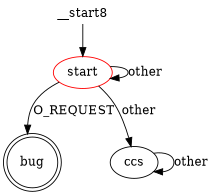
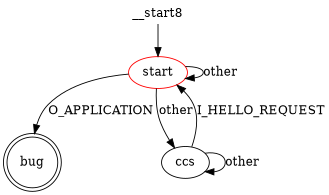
edge "start" -> "bug": label "O_REQUEST" -> "O_APPLICATION"
edge "ccs" -> "start": added, label "I_HELLO_REQUEST"
